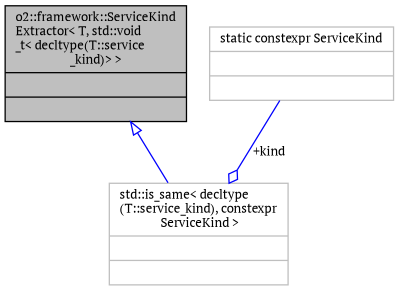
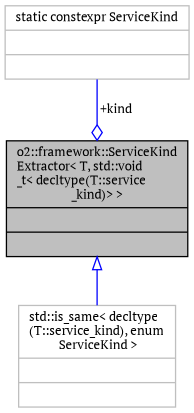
edge "static constexpr ServiceKind" -> "std::is_same< decltype": now "static constexpr ServiceKind" -> "o2::framework::ServiceKind"
node "std::is_same< decltype": text "(T::service_kind), constexpr" -> "(T::service_kind), enum"
